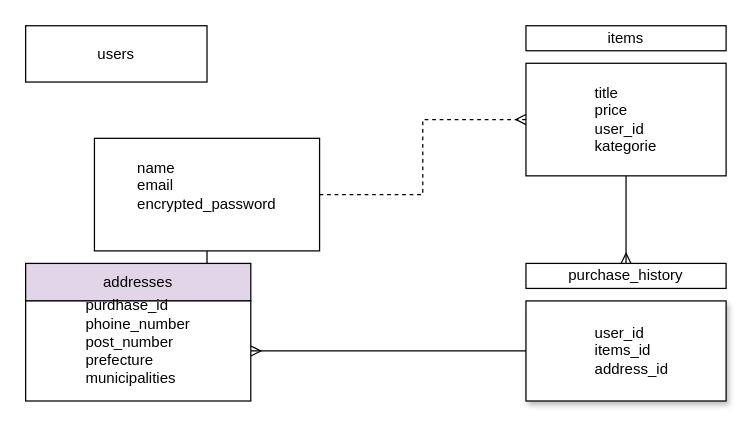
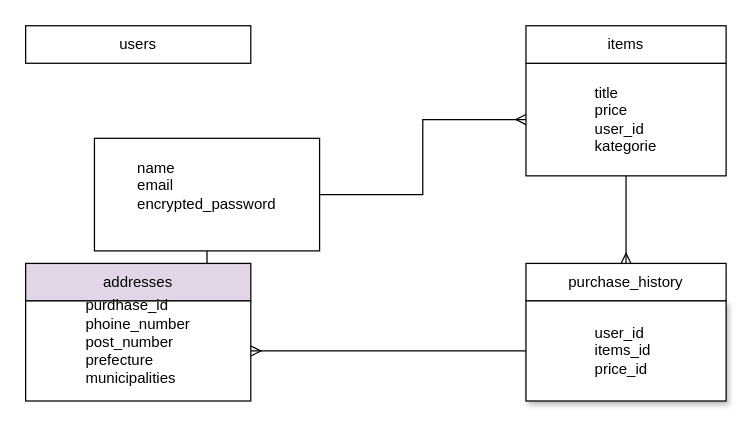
node "items": size 200x25 -> 200x38
node "users": size 181x56 -> 225x38
edge "name email encrypted_password" -> "title price user_id kategorie": style dashed -> solid
node "purchase_history": size 200x25 -> 200x38
node "user_id items_id address_id": label "user_id items_id address_id" -> "user_id items_id price_id"
